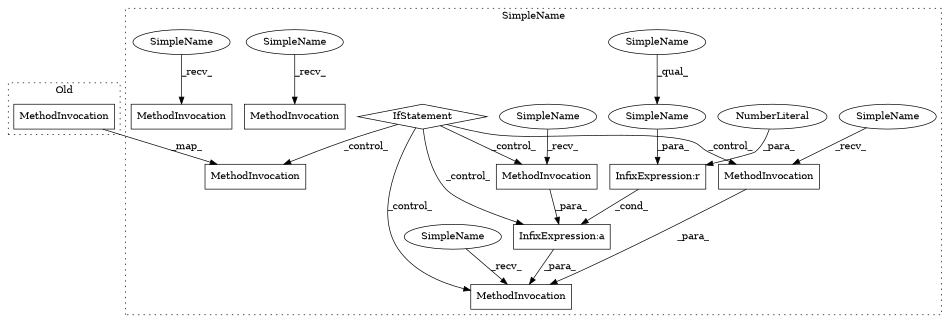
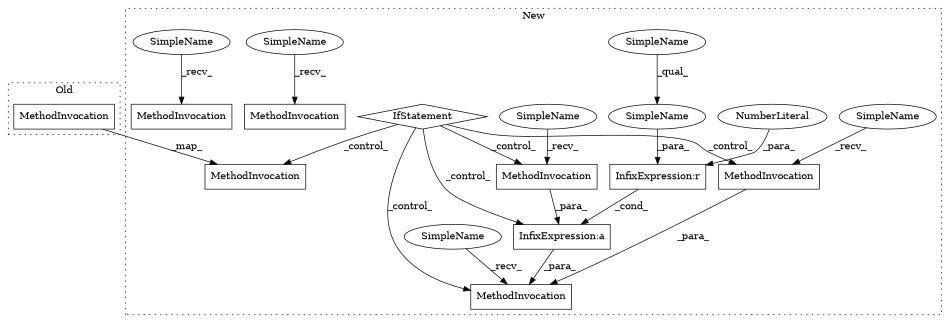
cluster "SimpleName": label "SimpleName" -> "New"
